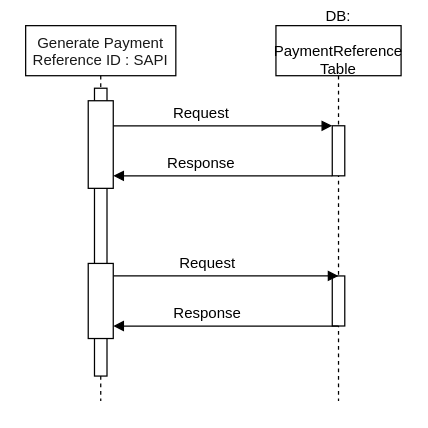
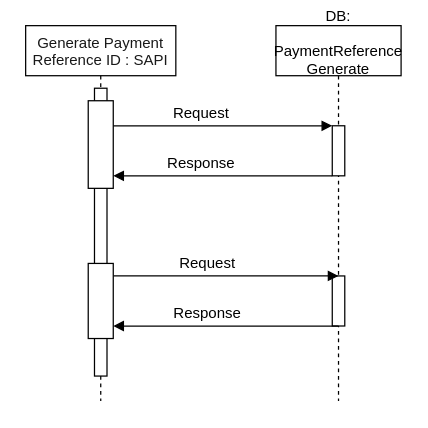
node "DB: PaymentReference Table": label "DB: PaymentReference Table" -> "DB: PaymentReference Generate"
